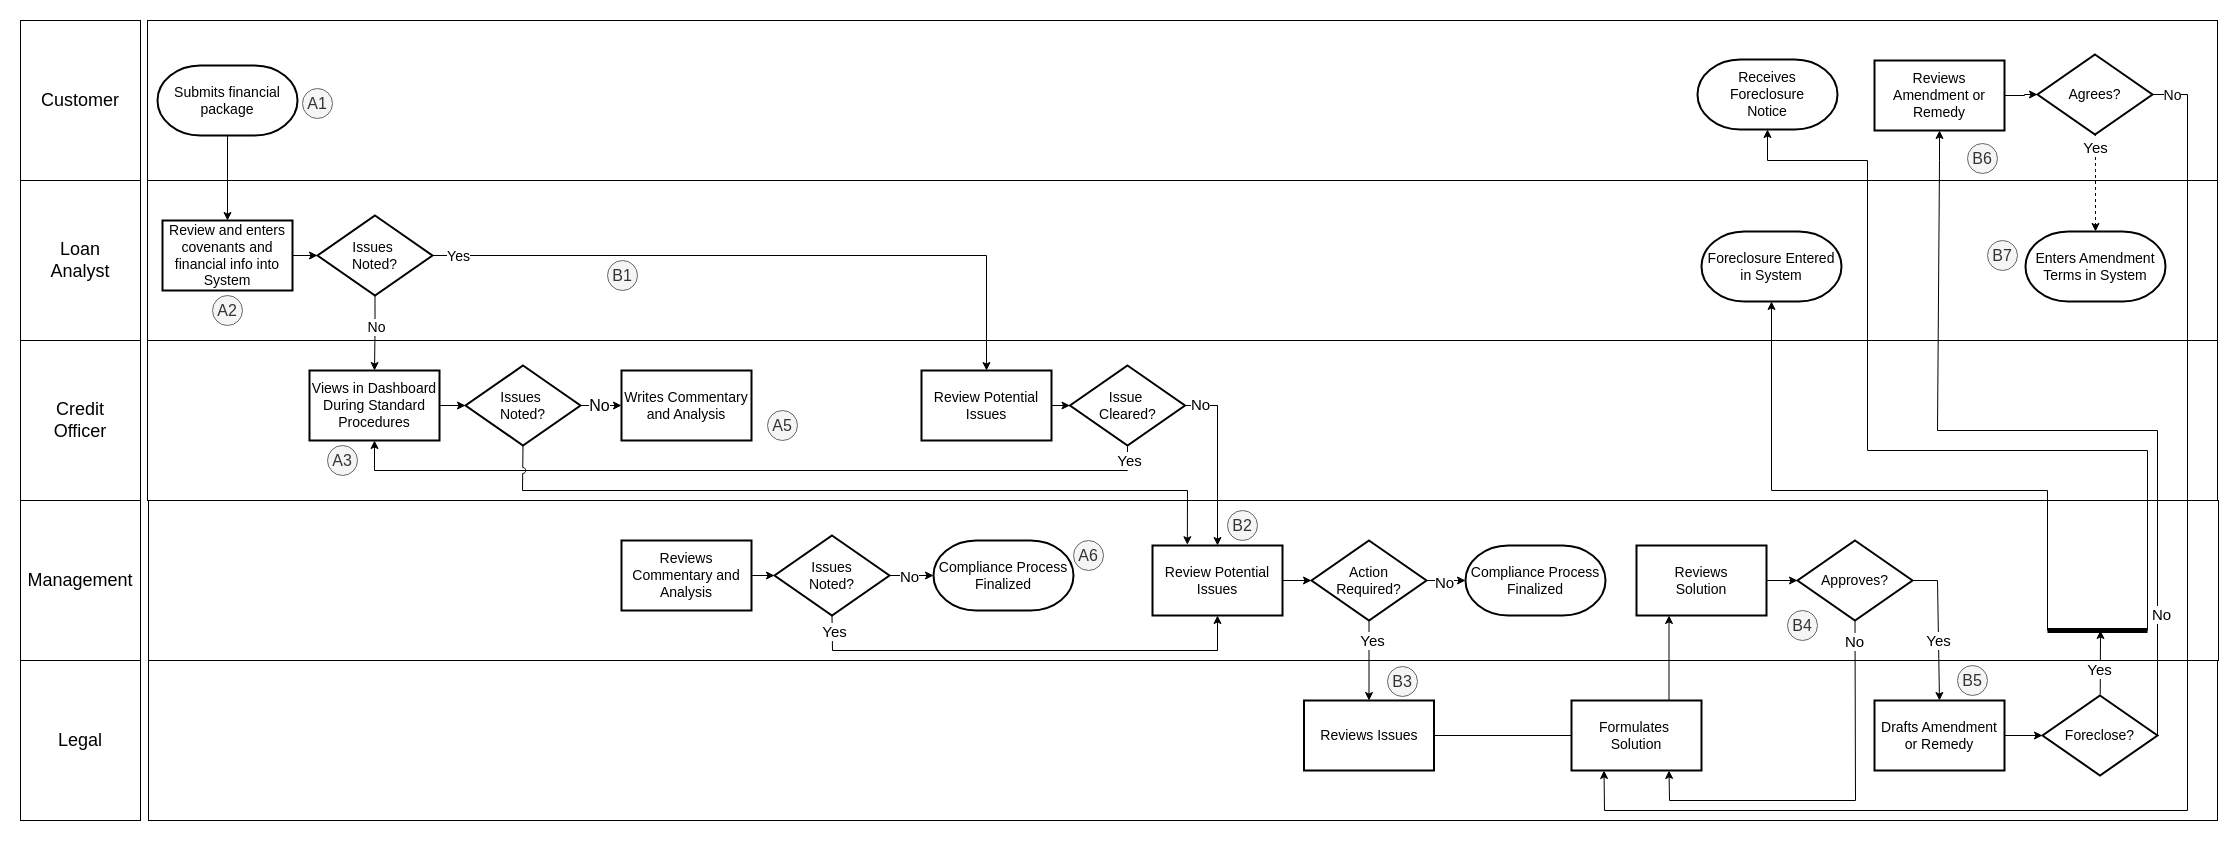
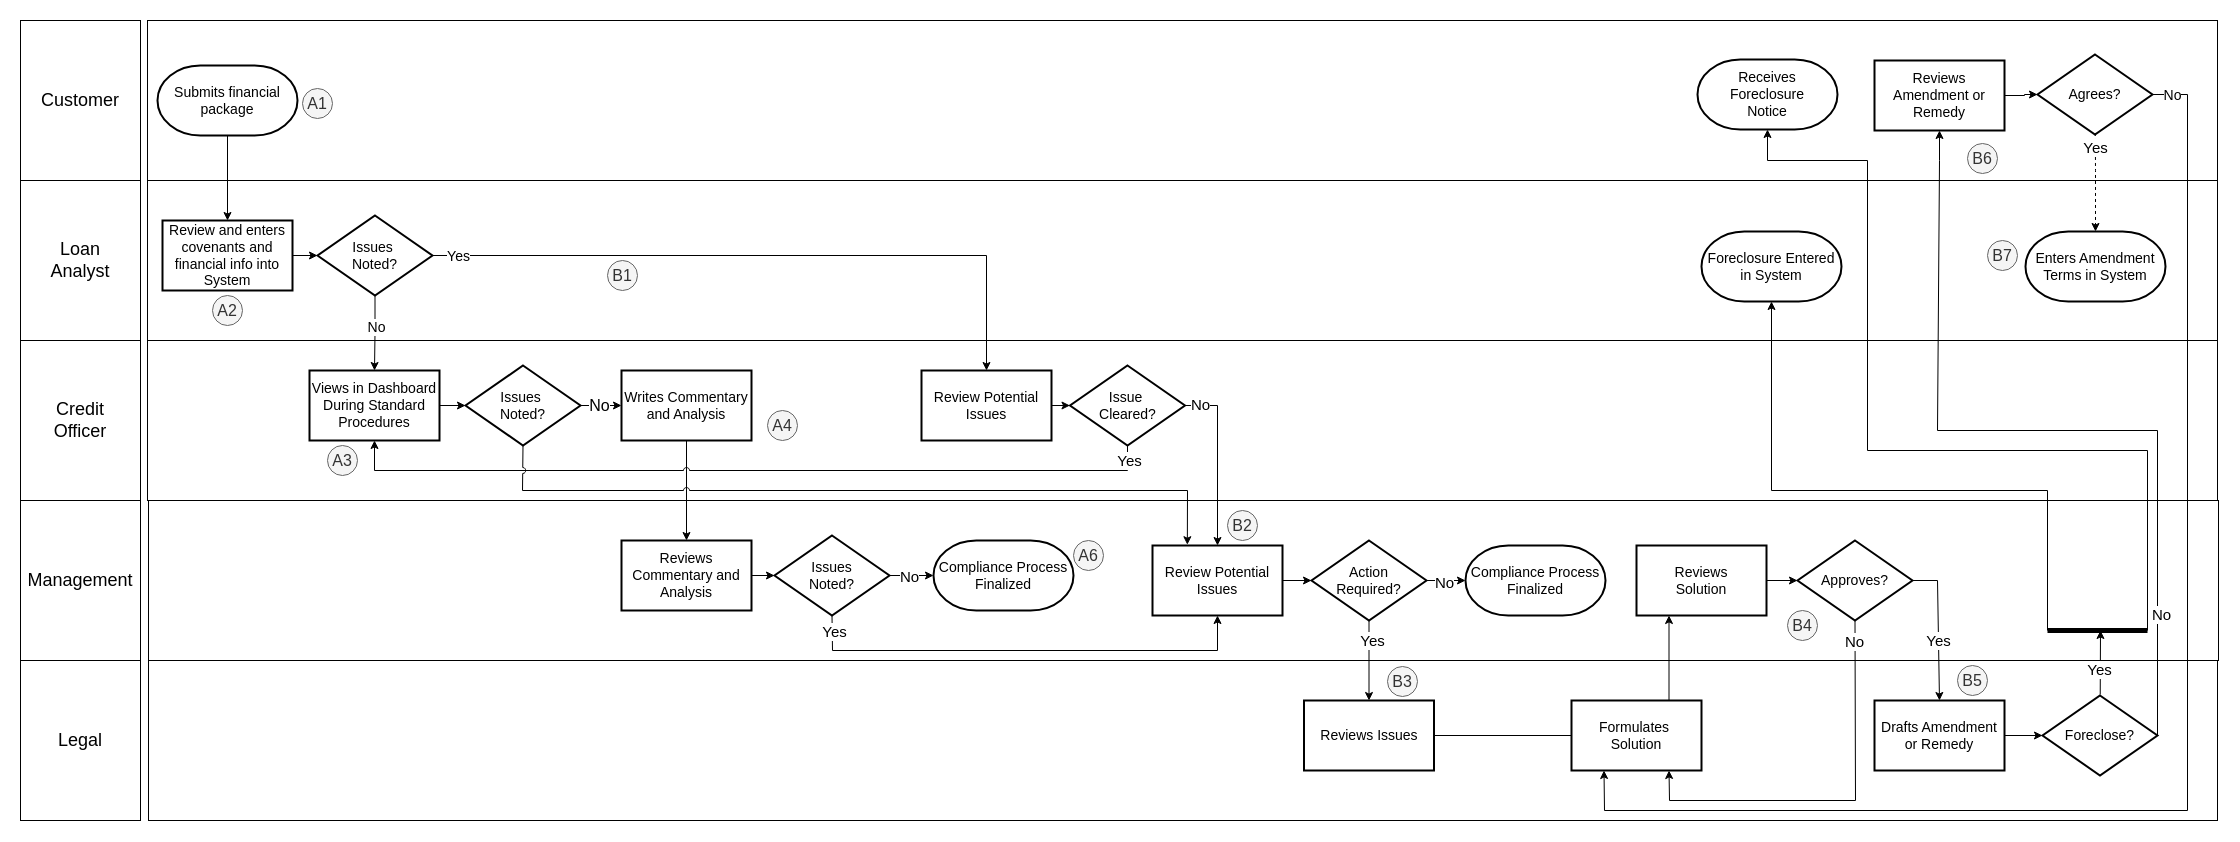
node "A5": label "A5" -> "A4"
edge "Writes Commentary and Analysis" -> "Reviews Commentary and Analysis": added
